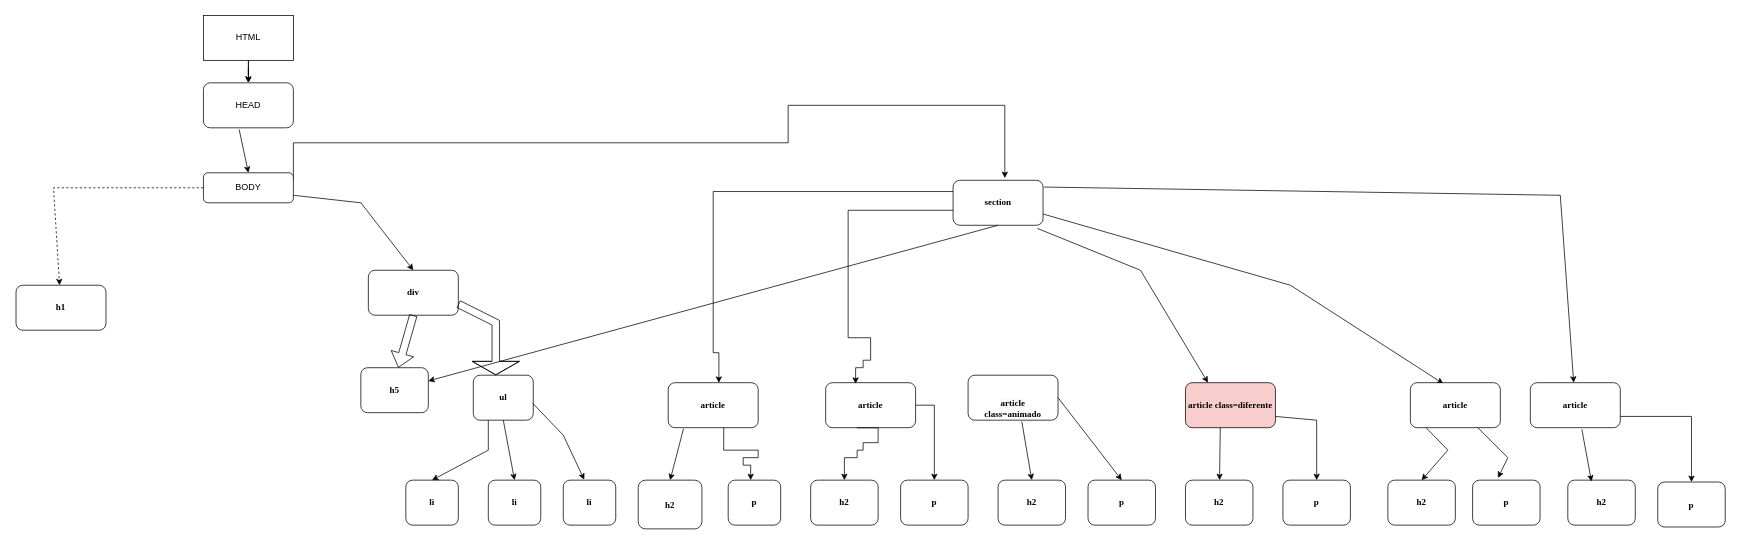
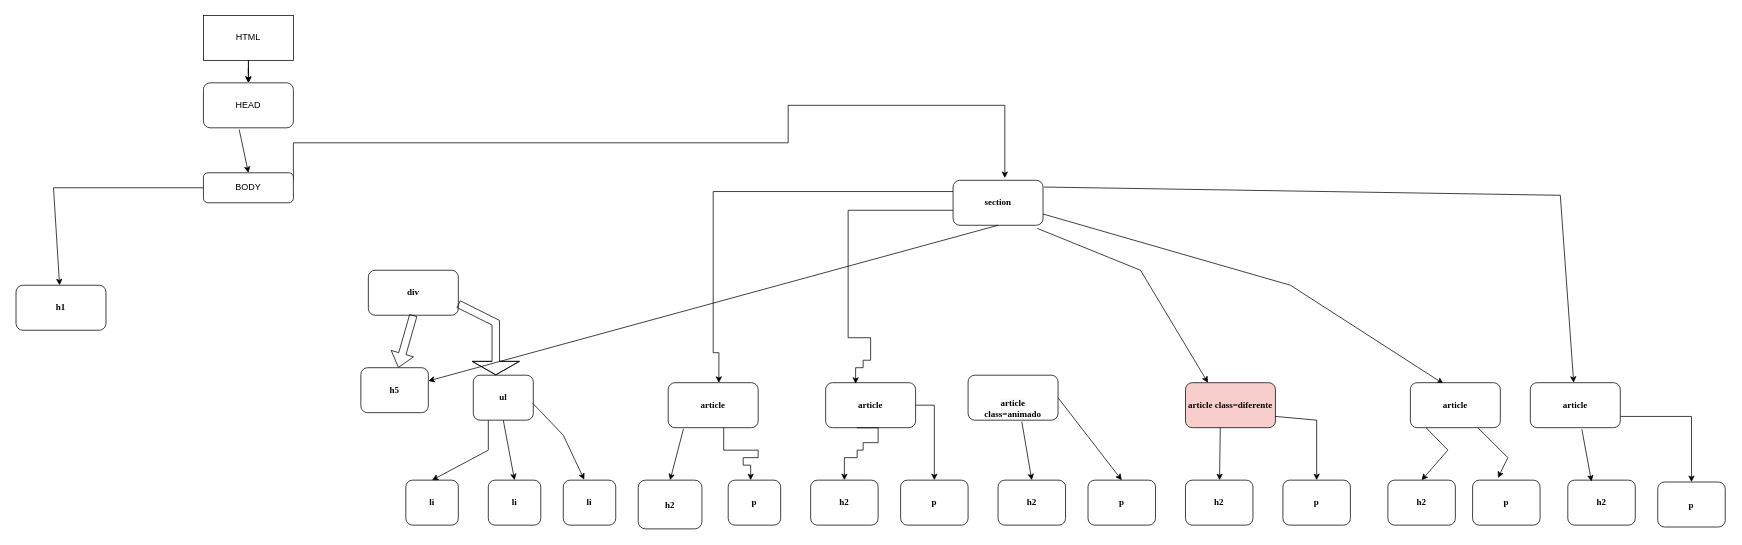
edge "BODY" -> "h1": style dashed -> solid
edge "BODY" -> "div": removed
